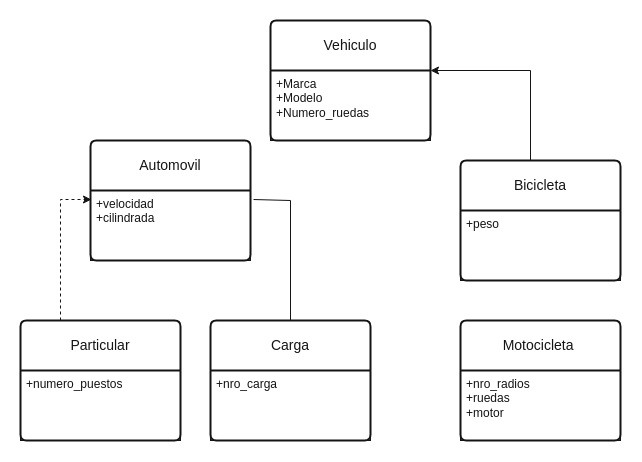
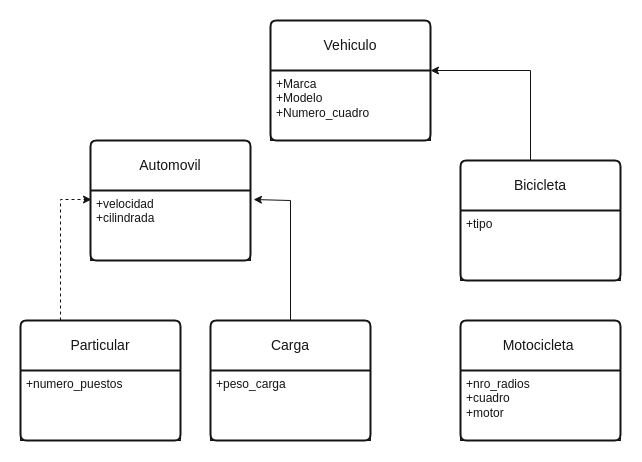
node "+Marca +Modelo +Numero_ruedas": label "+Marca +Modelo +Numero_ruedas" -> "+Marca +Modelo +Numero_cuadro"
edge "+velocidad +cilindrada" -- "Carga": arrowhead none -> classic
node "+peso": label "+peso" -> "+tipo"
node "+nro_carga": label "+nro_carga" -> "+peso_carga"
node "+nro_radios +ruedas +motor": label "+nro_radios +ruedas +motor" -> "+nro_radios +cuadro +motor"
